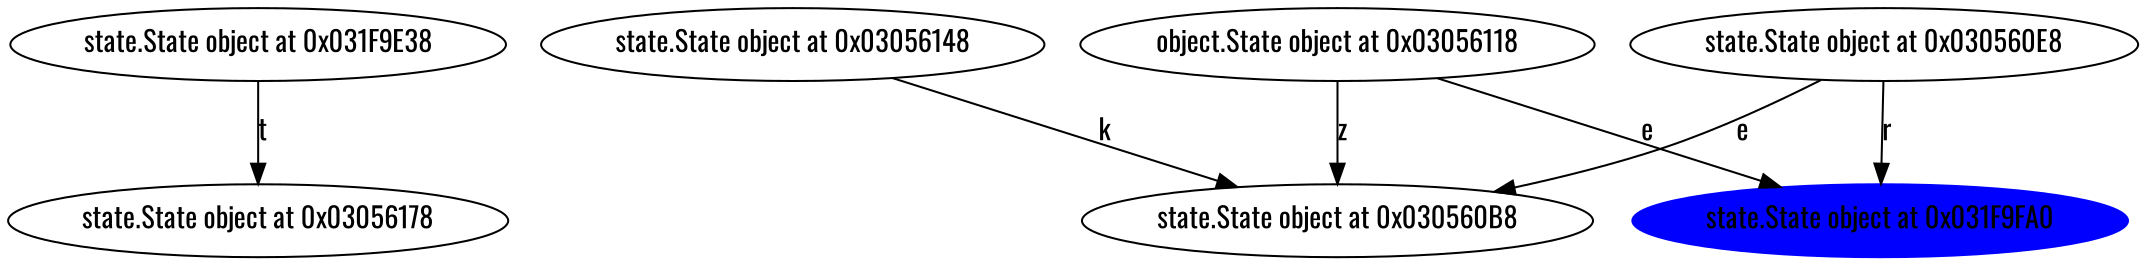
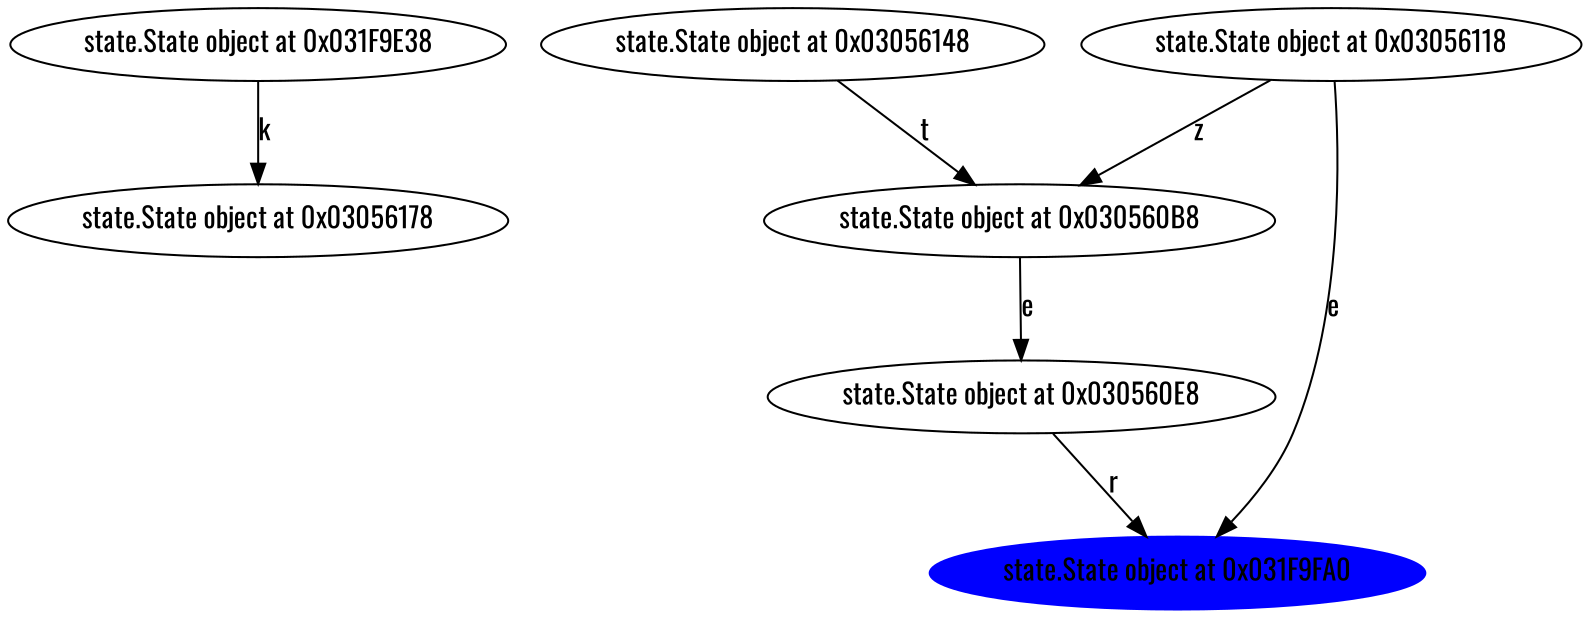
node "object.State object at 0x03056118": label "object.State object at 0x03056118" -> "state.State object at 0x03056118"
edge "state.State object at 0x031F9E38" -> "state.State object at 0x03056178": label "t" -> "k"
edge "state.State object at 0x03056148" -> "state.State object at 0x030560B8": label "k" -> "t"
edge "state.State object at 0x030560E8" -> "state.State object at 0x030560B8": reversed
